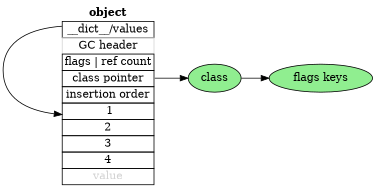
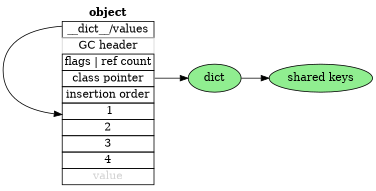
node "class": label "class" -> "dict"
node "flags keys": label "flags keys" -> "shared keys"
